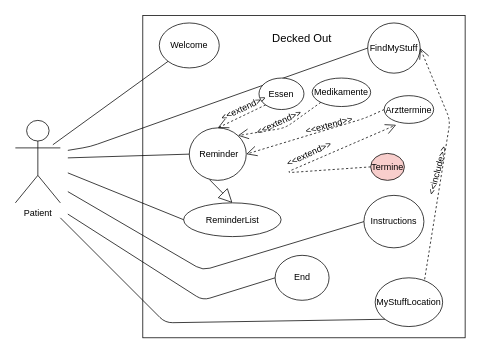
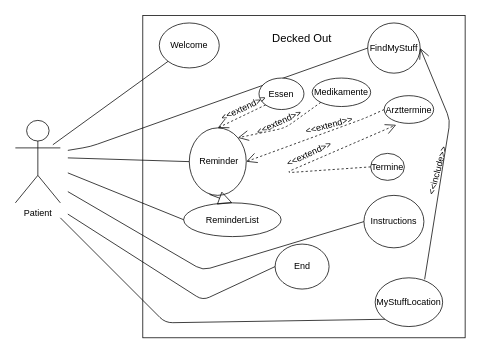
node "Reminder": size 57x53 -> 57x68
edge "MyStuffLocation" -> "FindMyStuff": style dashed -> solid
node "Termine": fillcolor #f8cecc -> #ffffff
node "End": moved (302, 278) -> (302, 267)
